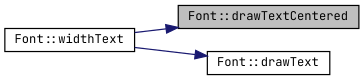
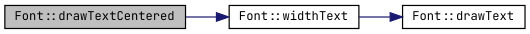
edge "Font::widthText" -> "Font::drawTextCentered": reversed
